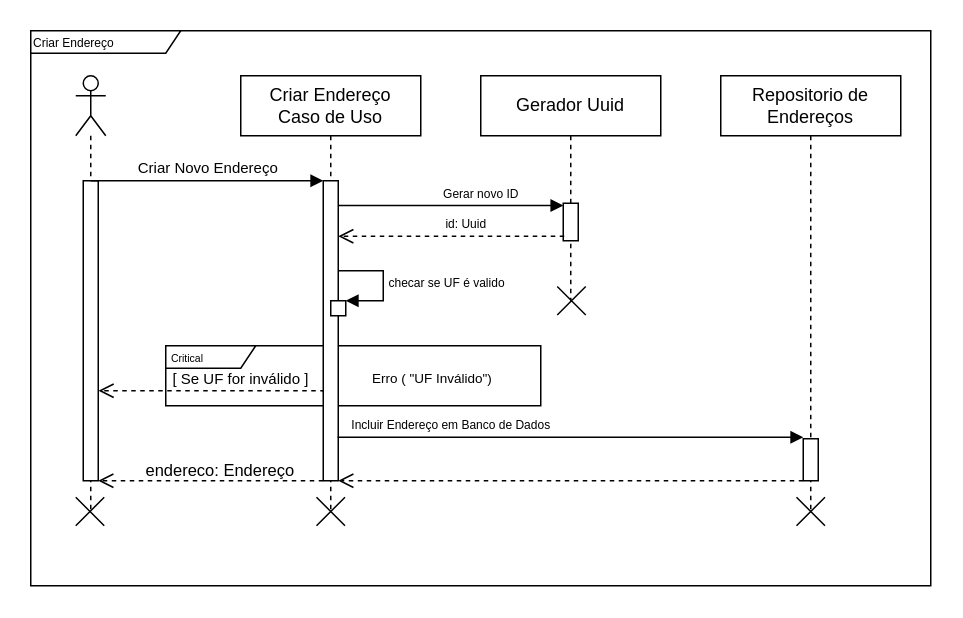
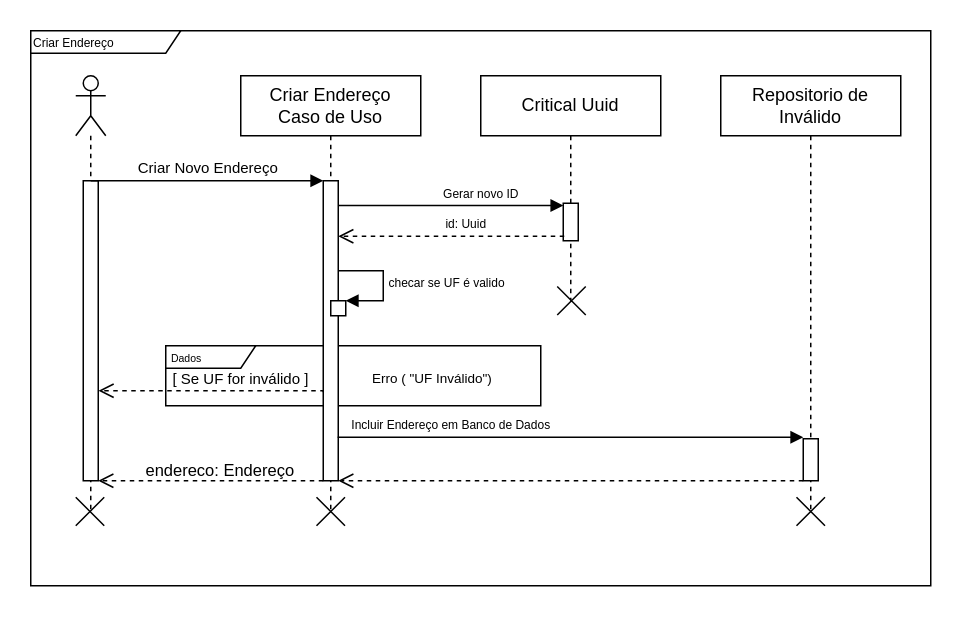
node "Gerador Uuid": label "Gerador Uuid" -> "Critical Uuid"
node "Repositorio de Endereços": label "Repositorio de Endereços" -> "Repositorio de Inválido"
node "Critical": label "Critical" -> "Dados"
